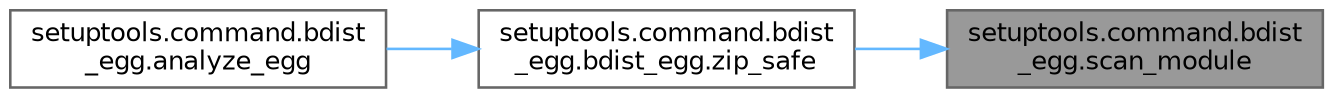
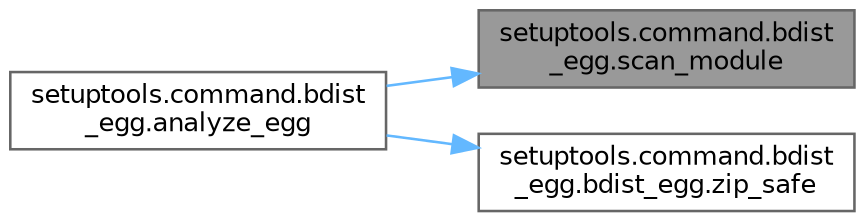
edge "setuptools.command.bdist _egg.bdist_egg.zip_safe" -> "setuptools.command.bdist _egg.scan_module": now "setuptools.command.bdist _egg.analyze_egg" -> "setuptools.command.bdist _egg.scan_module"
